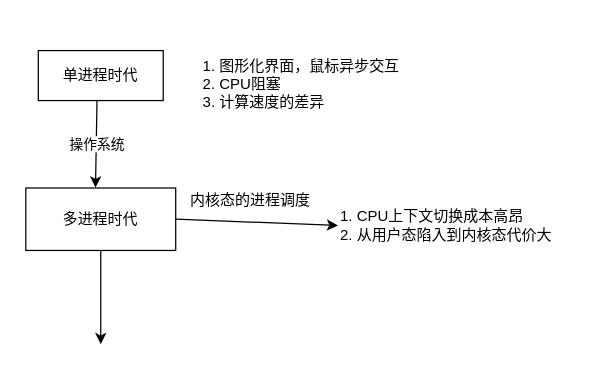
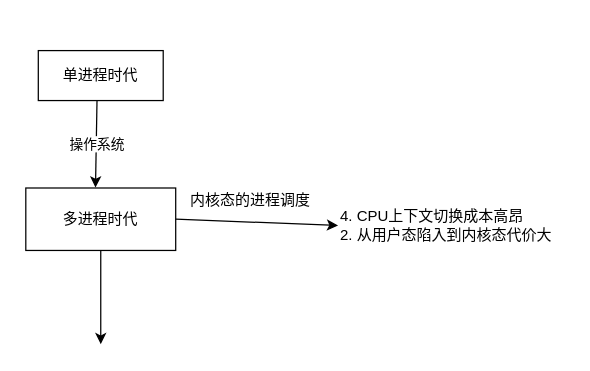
node "1. 图形化界面，鼠标异步交互 2. CPU阻塞 3. 计算速度的差异": removed
node "1. CPU上下文切换成本高昂 2. 从用户态陷入到内核态代价大": label "1. CPU上下文切换成本高昂 2. 从用户态陷入到内核态代价大" -> "4. CPU上下文切换成本高昂 2. 从用户态陷入到内核态代价大"
